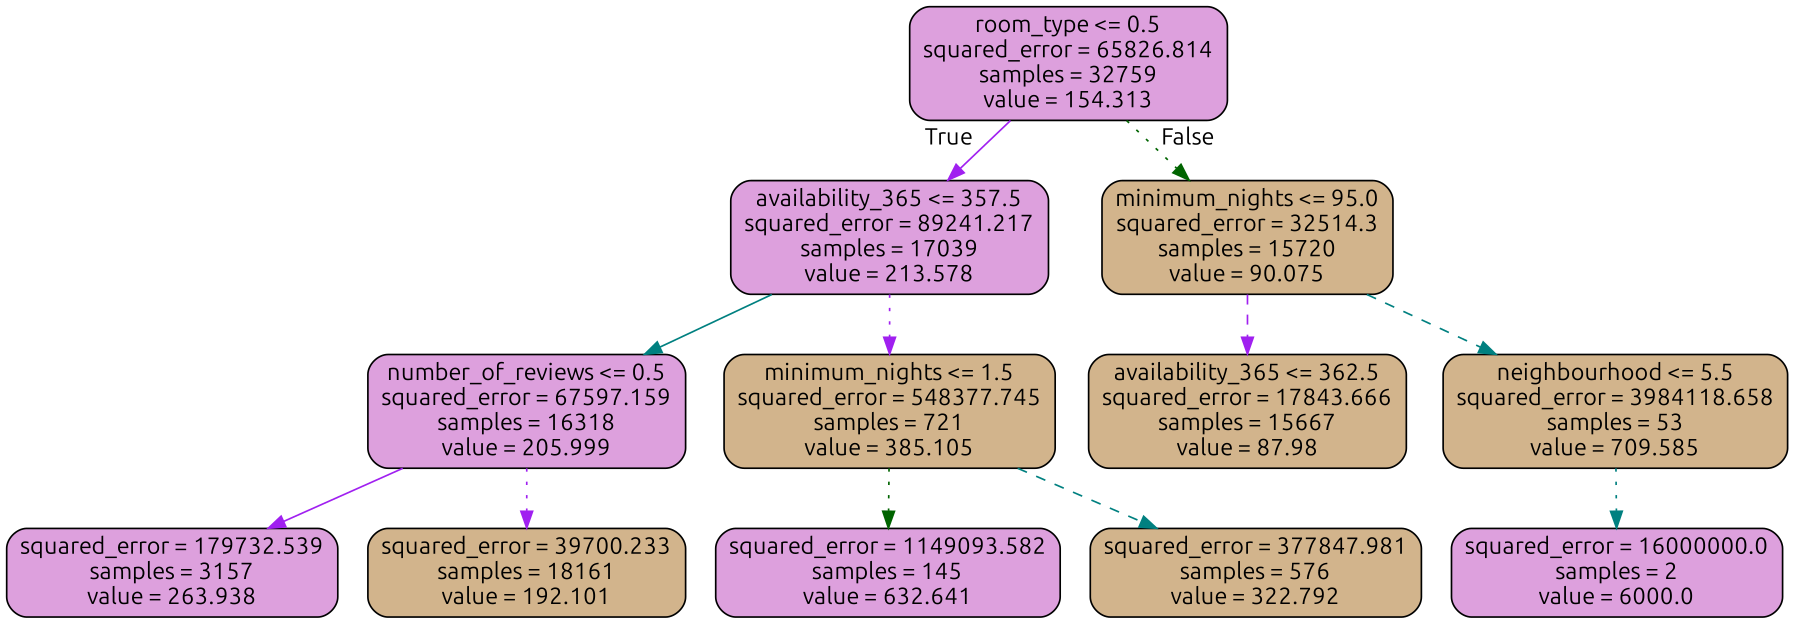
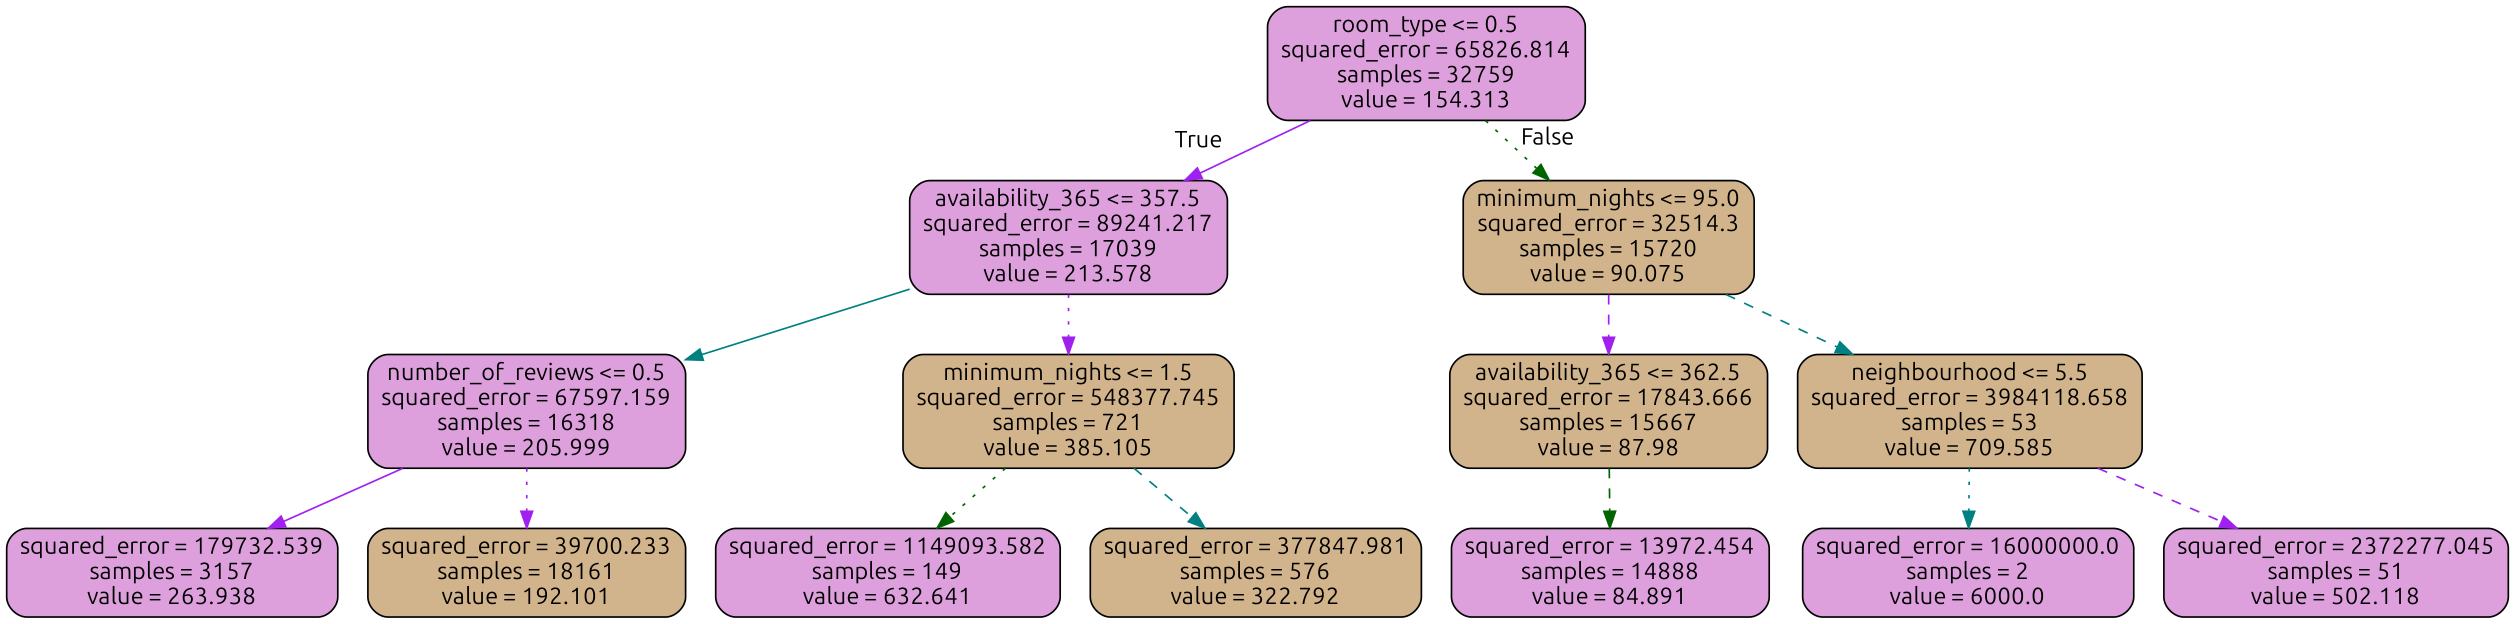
node "squared_error = 1149093.582 samples = 145 value = 632.641": label "squared_error = 1149093.582 samples = 145 value = 632.641" -> "squared_error = 1149093.582 samples = 149 value = 632.641"
node "squared_error = 13972.454 samples = 14888 value = 84.891": added
node "squared_error = 2372277.045 samples = 51 value = 502.118": added
